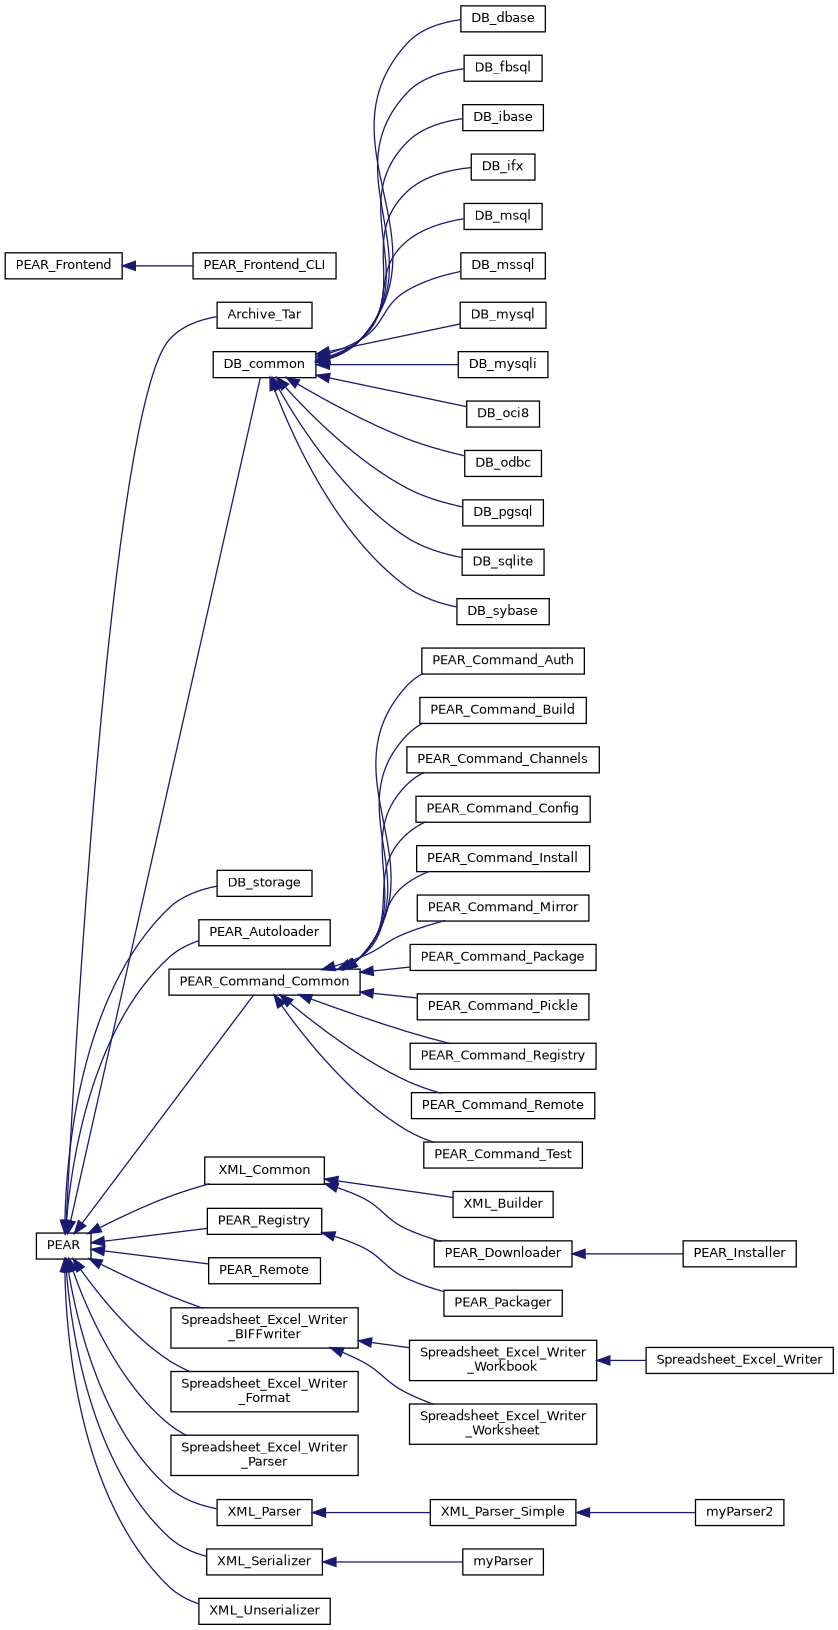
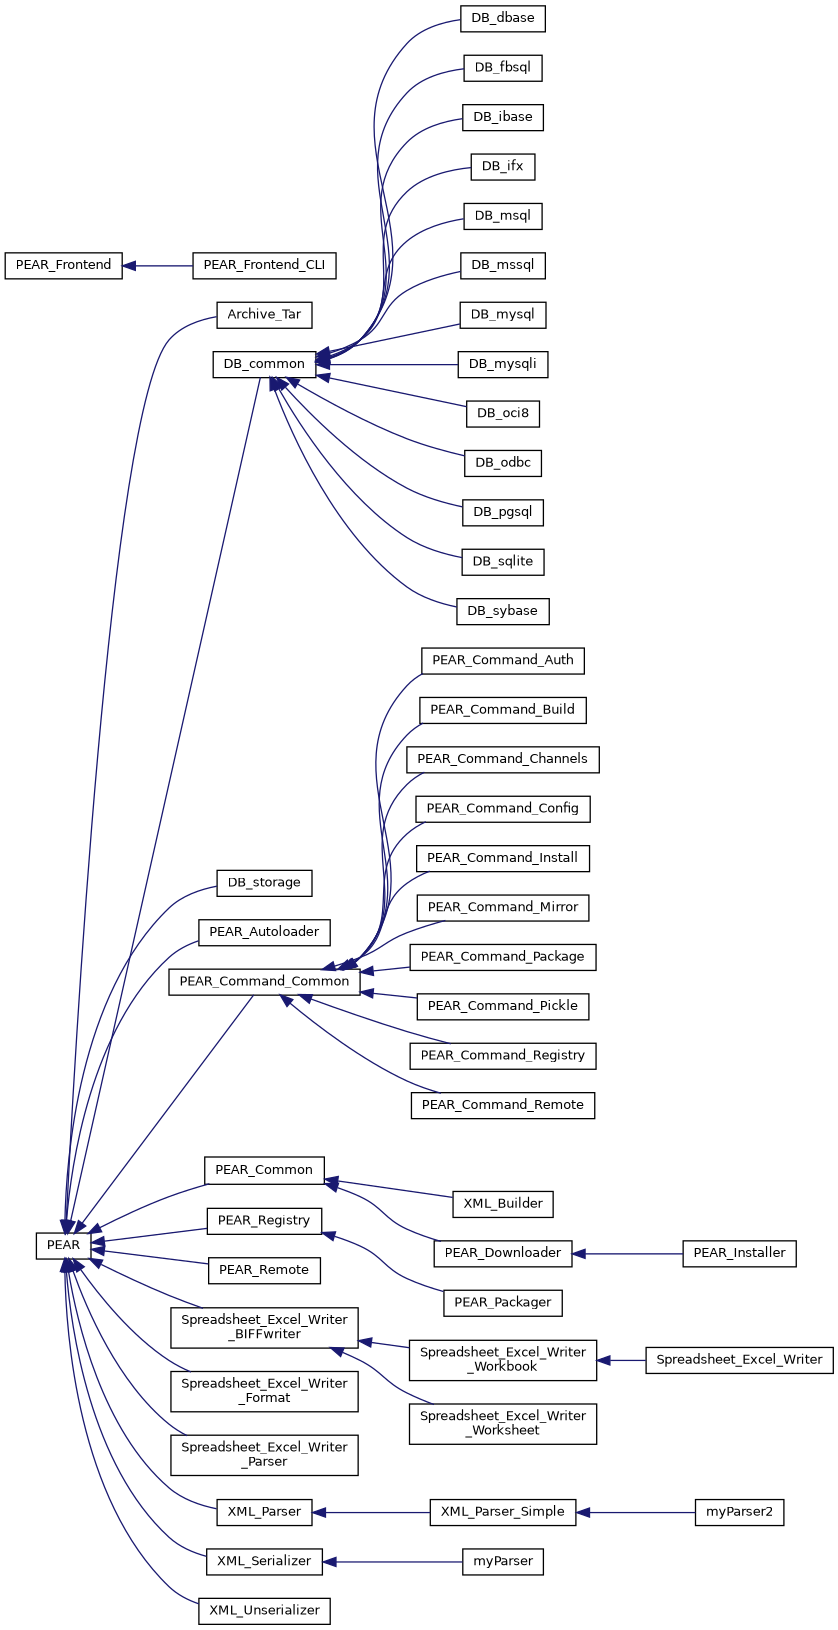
node "PEAR_Command_Test": removed
node "XML_Common": label "XML_Common" -> "PEAR_Common"
